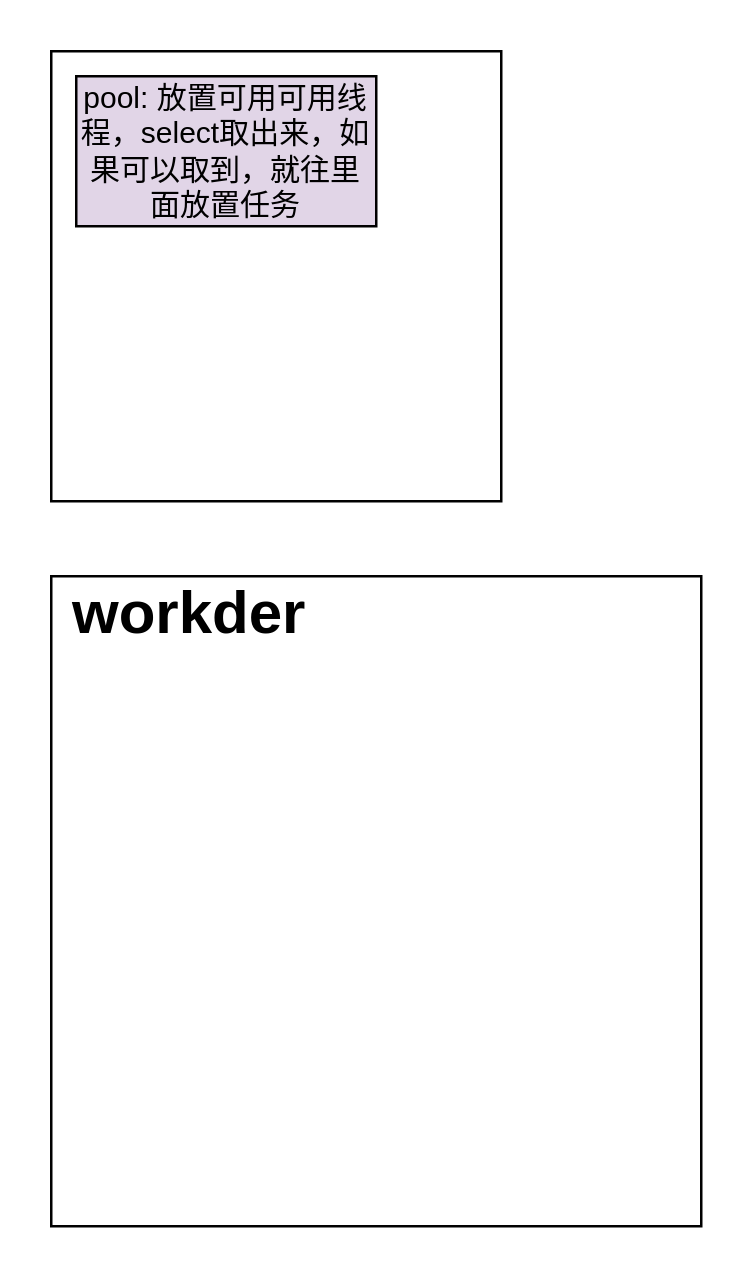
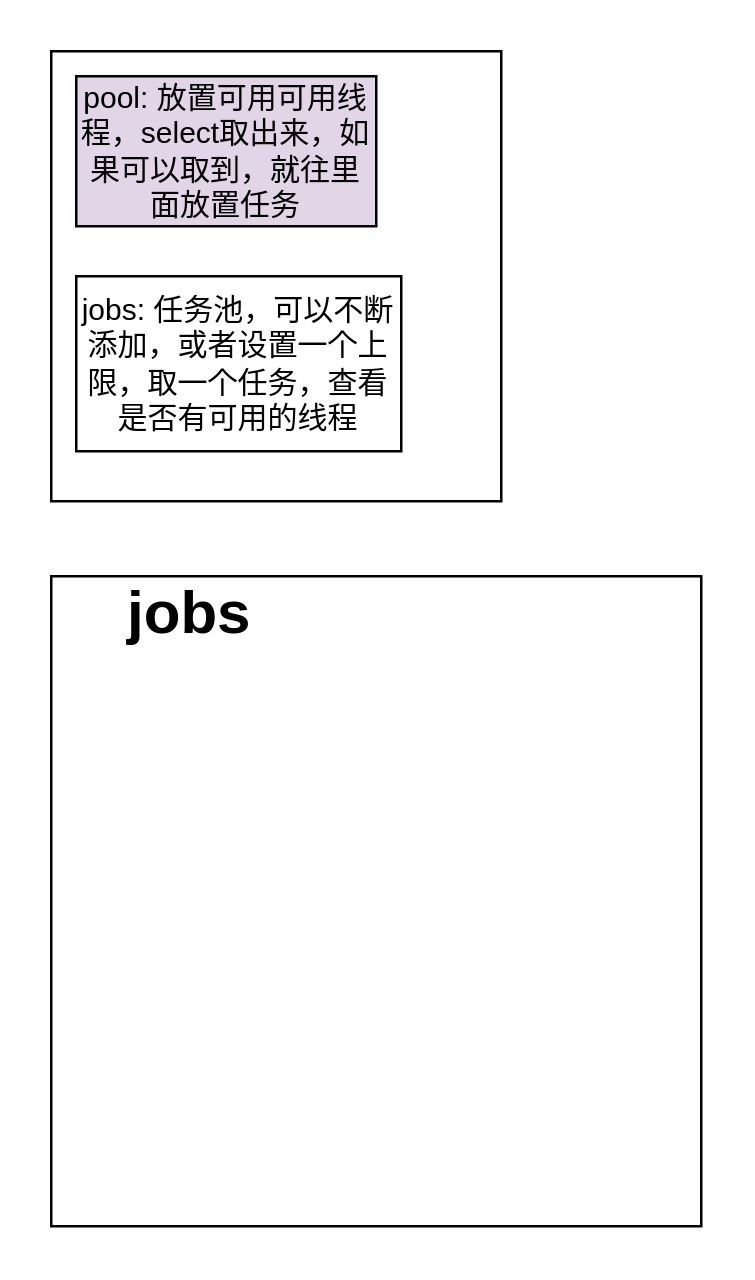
node "jobs: 任务池，可以不断添加，或者设置一个上限，取一个任务，查看是否有可用的线程": added
node "workder": label "workder" -> "jobs"
